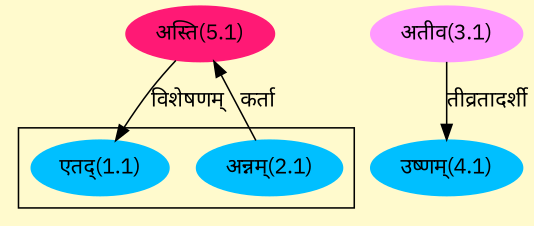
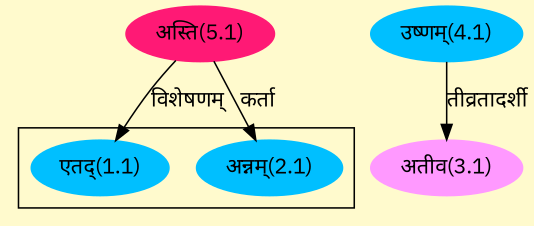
edge "अतीव(3.1)" -> "उष्णम्(4.1)": reversed
edge "अन्नम्(2.1)" -> "अस्ति(5.1)": reversed
